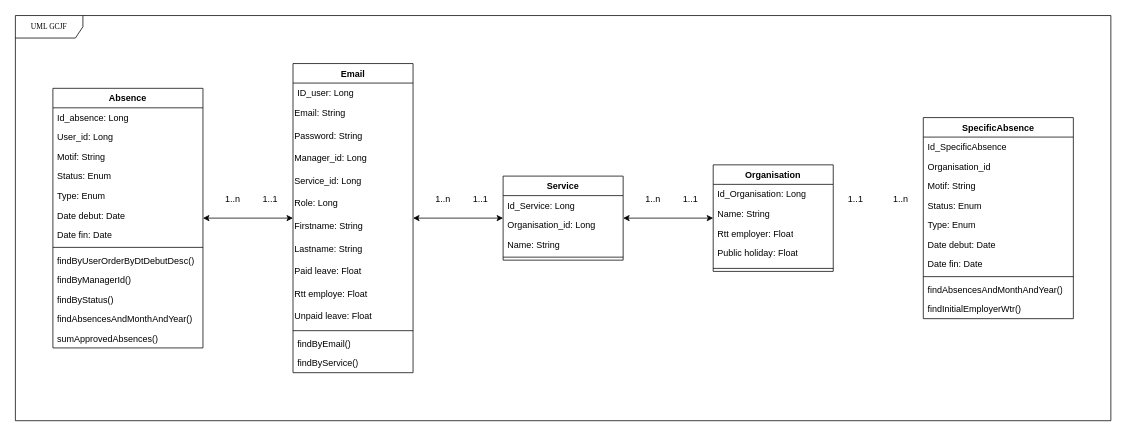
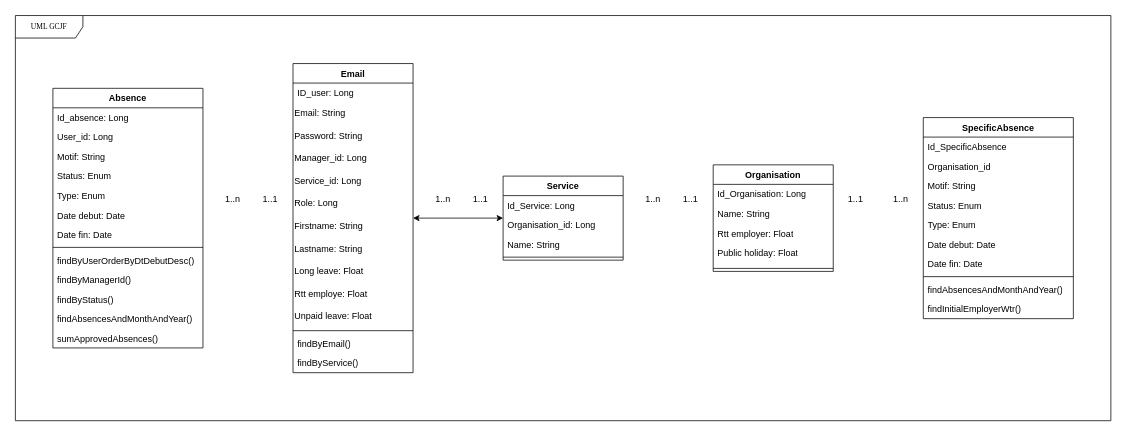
edge "Absence" -- "Email": removed
edge "Service" -- "Organisation": removed
node "Paid leave: Float": label "Paid leave: Float" -> "Long leave: Float"
